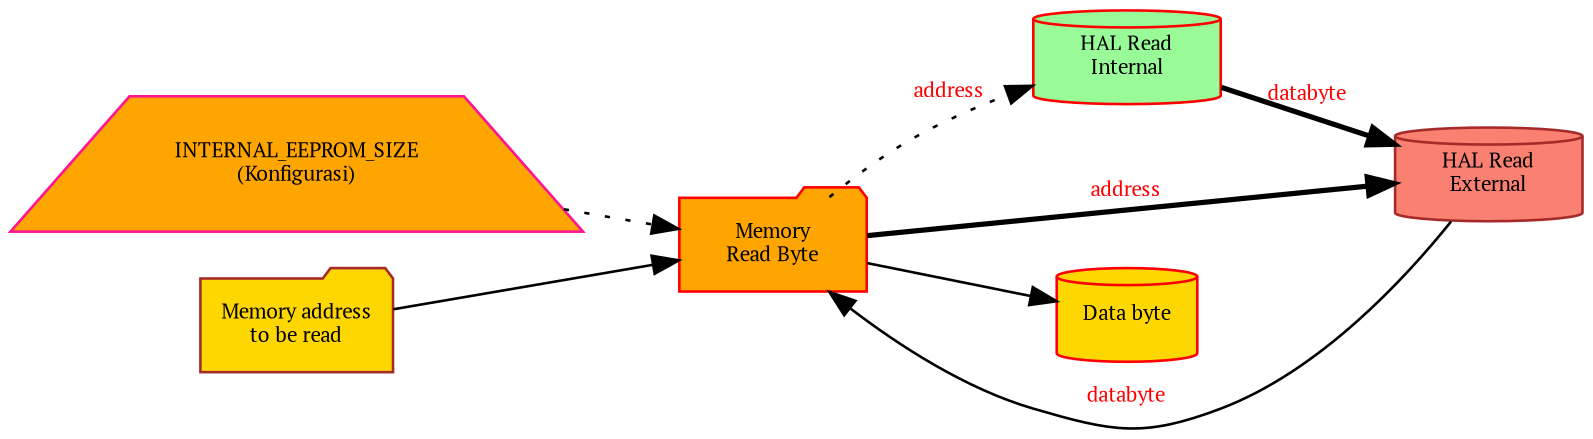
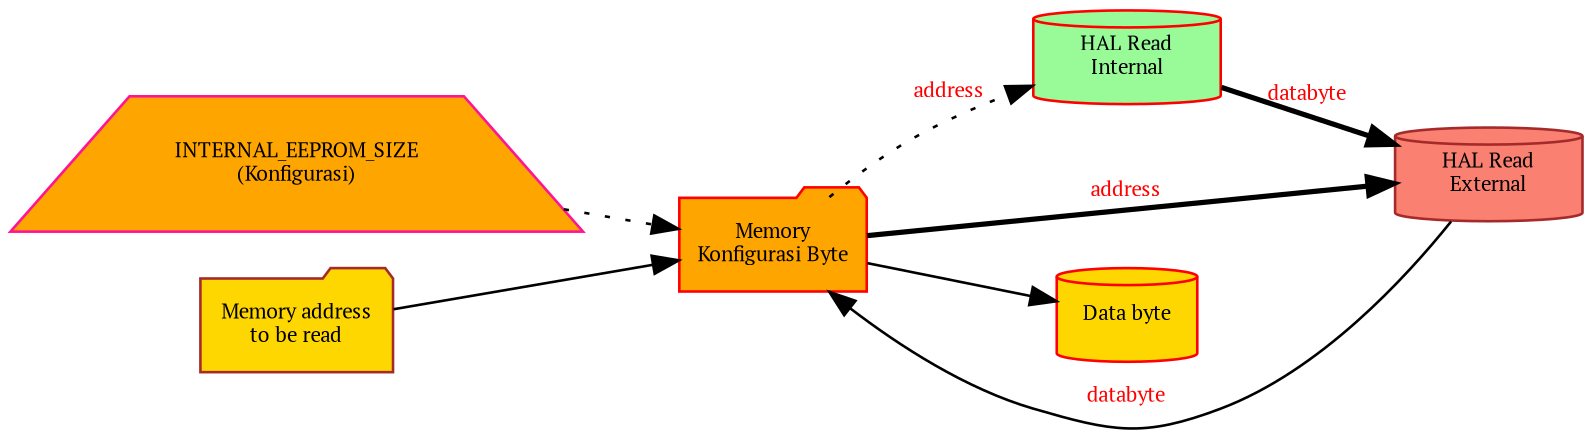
node "Memory Read Byte": label "Memory Read Byte" -> "Memory Konfigurasi Byte"
